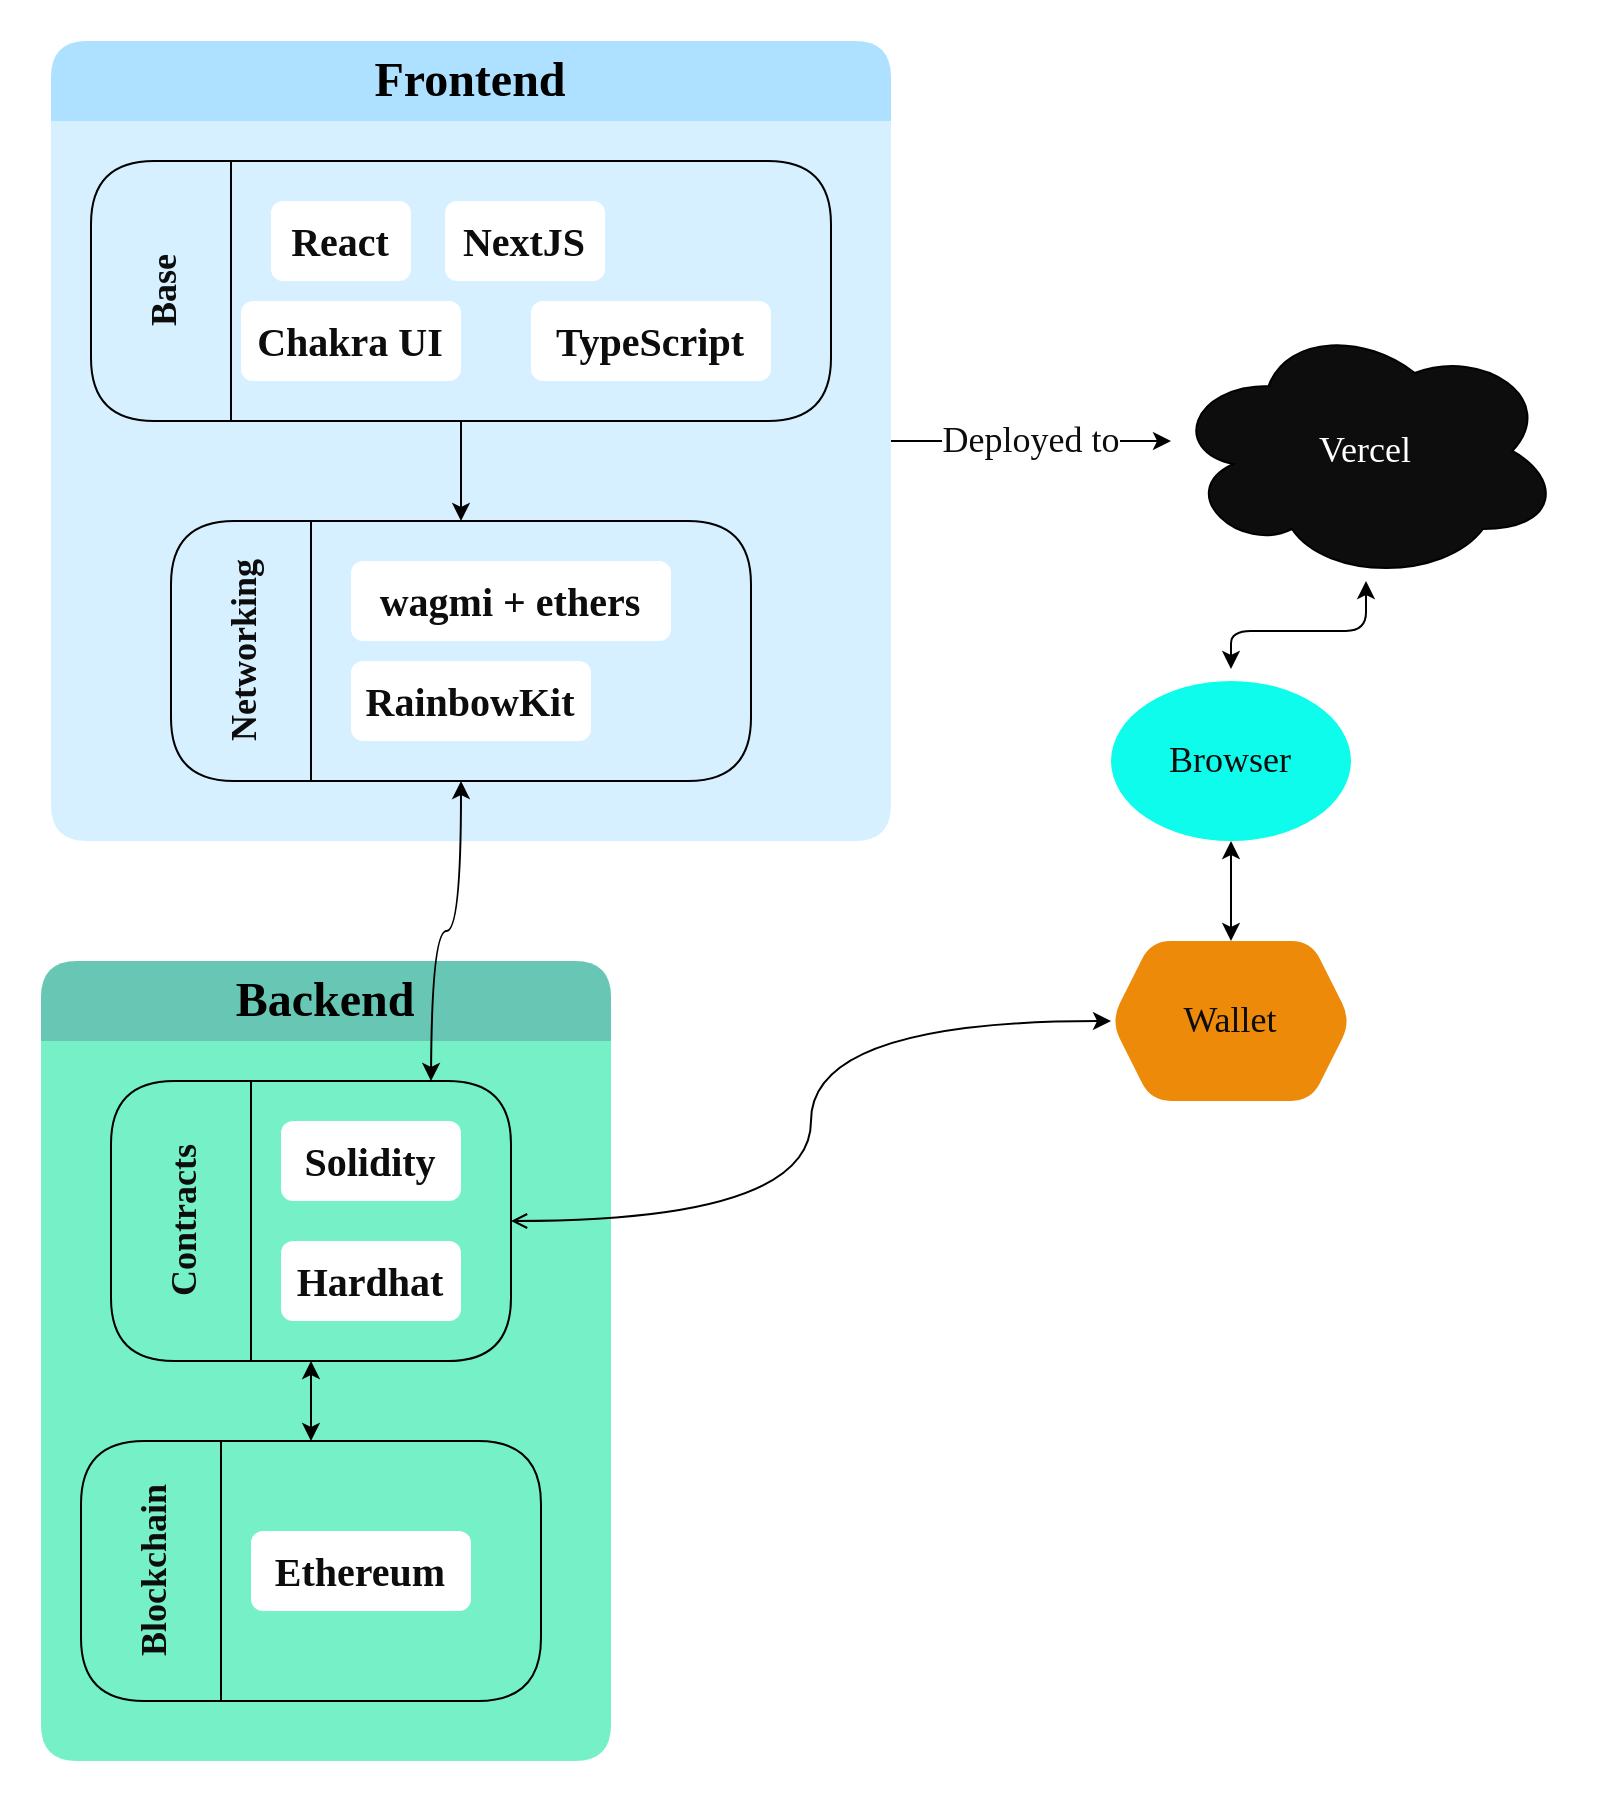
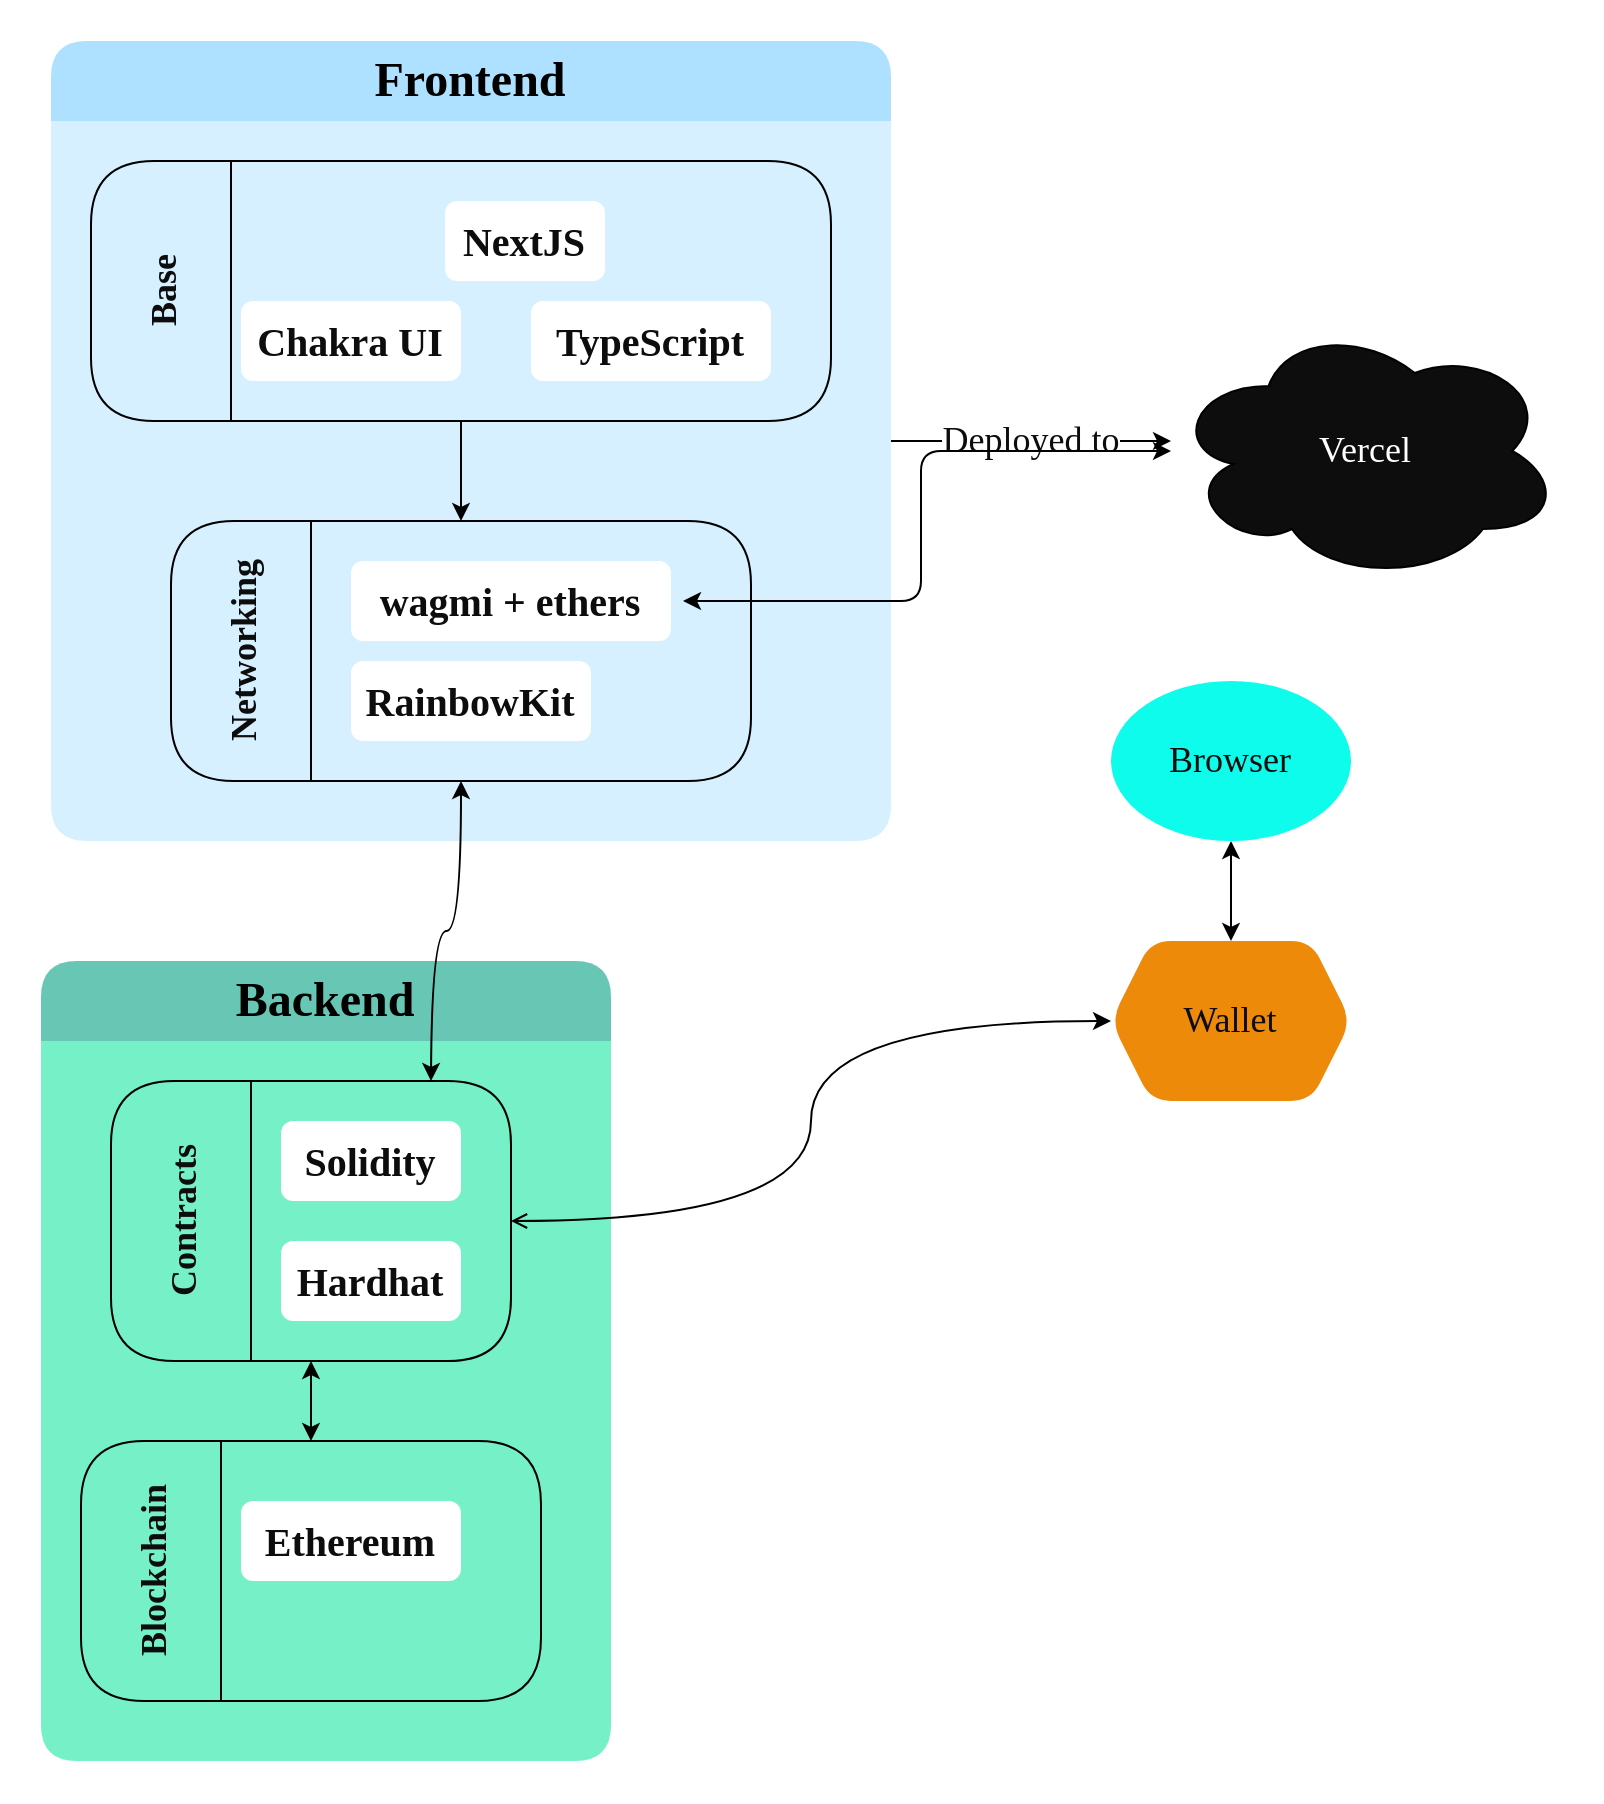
node "React": removed
edge "Vercel" -- "Browser": now "Vercel" -- "wagmi + ethers"
node "Ethereum": moved (361, 1571) -> (351, 1541)
